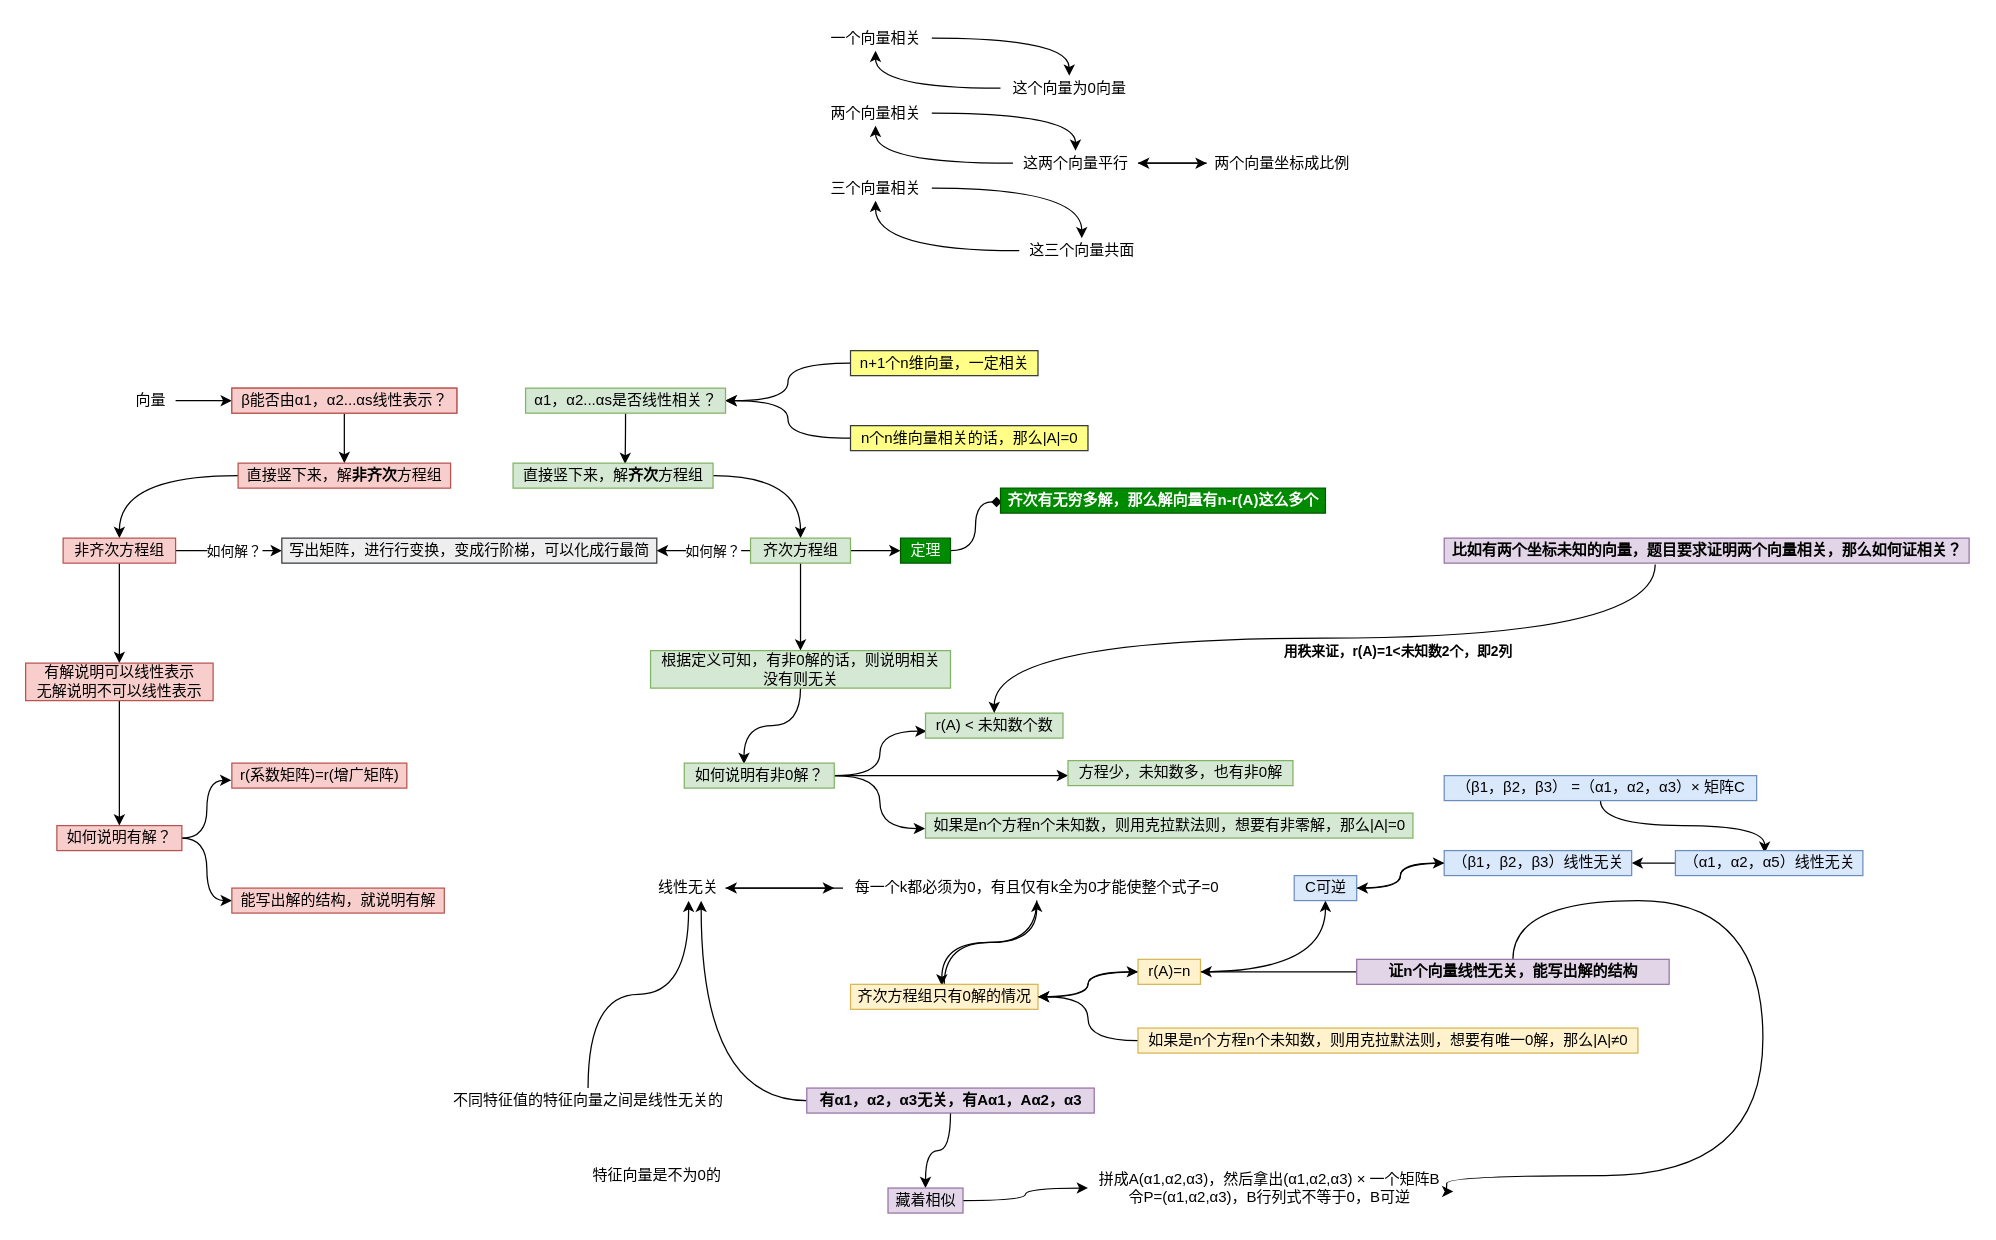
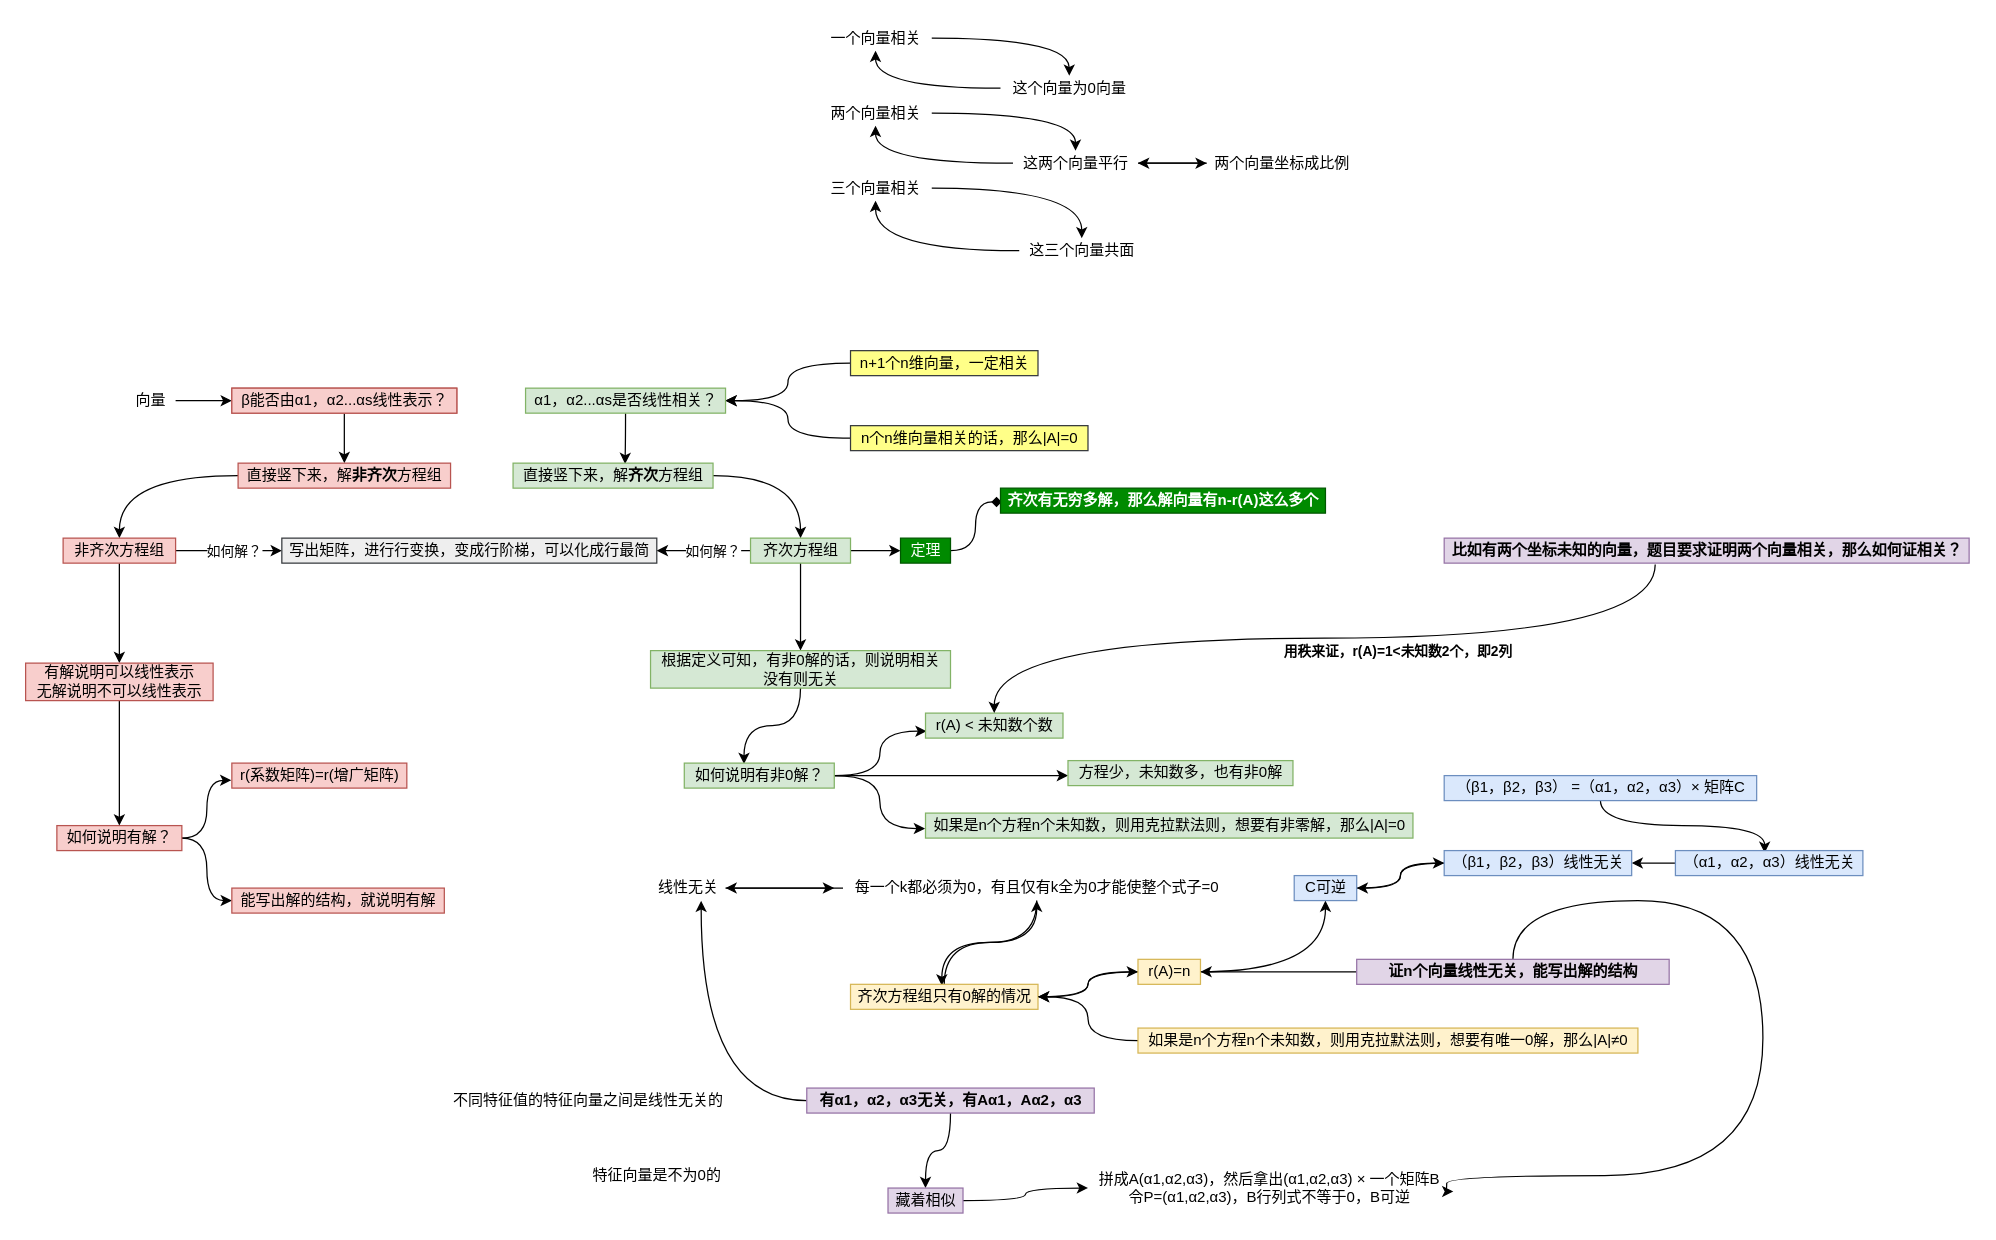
node "（α1，α2，α5）线性无关": label "（α1，α2，α5）线性无关" -> "（α1，α2，α3）线性无关"
edge "不同特征值的特征向量之间是线性无关的" -> "线性无关": removed
